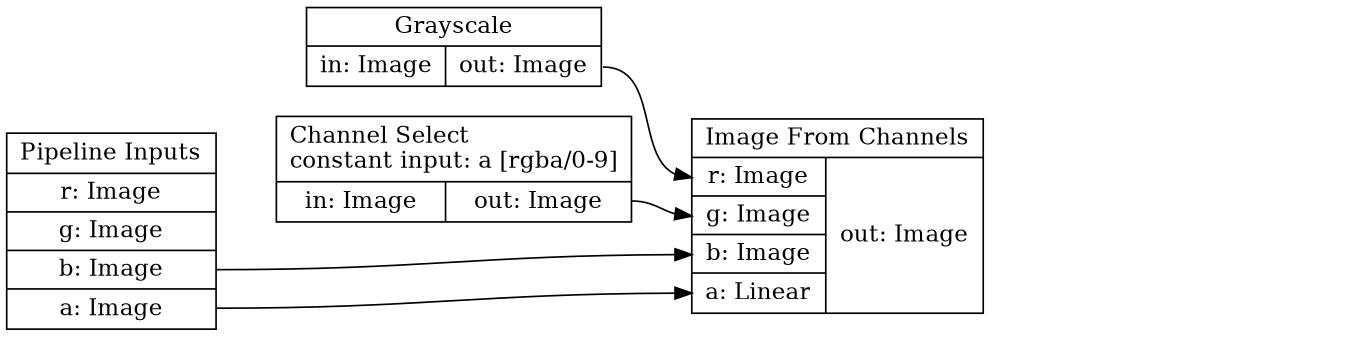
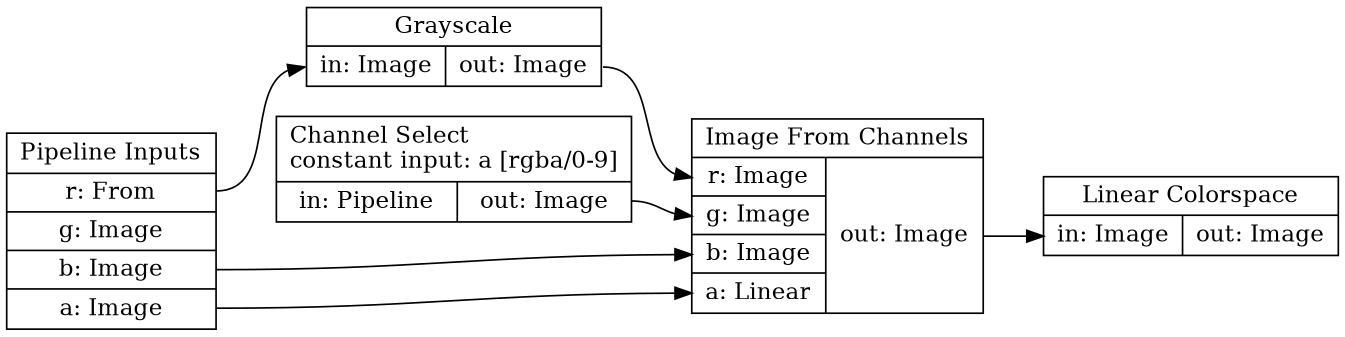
edge "Pipeline Inputs" -> "Grayscale": added
node "Pipeline Inputs": text "r: Image" -> "r: From"
node "Channel Select": text "in: Image" -> "in: Pipeline"
node "Linear Colorspace": added
